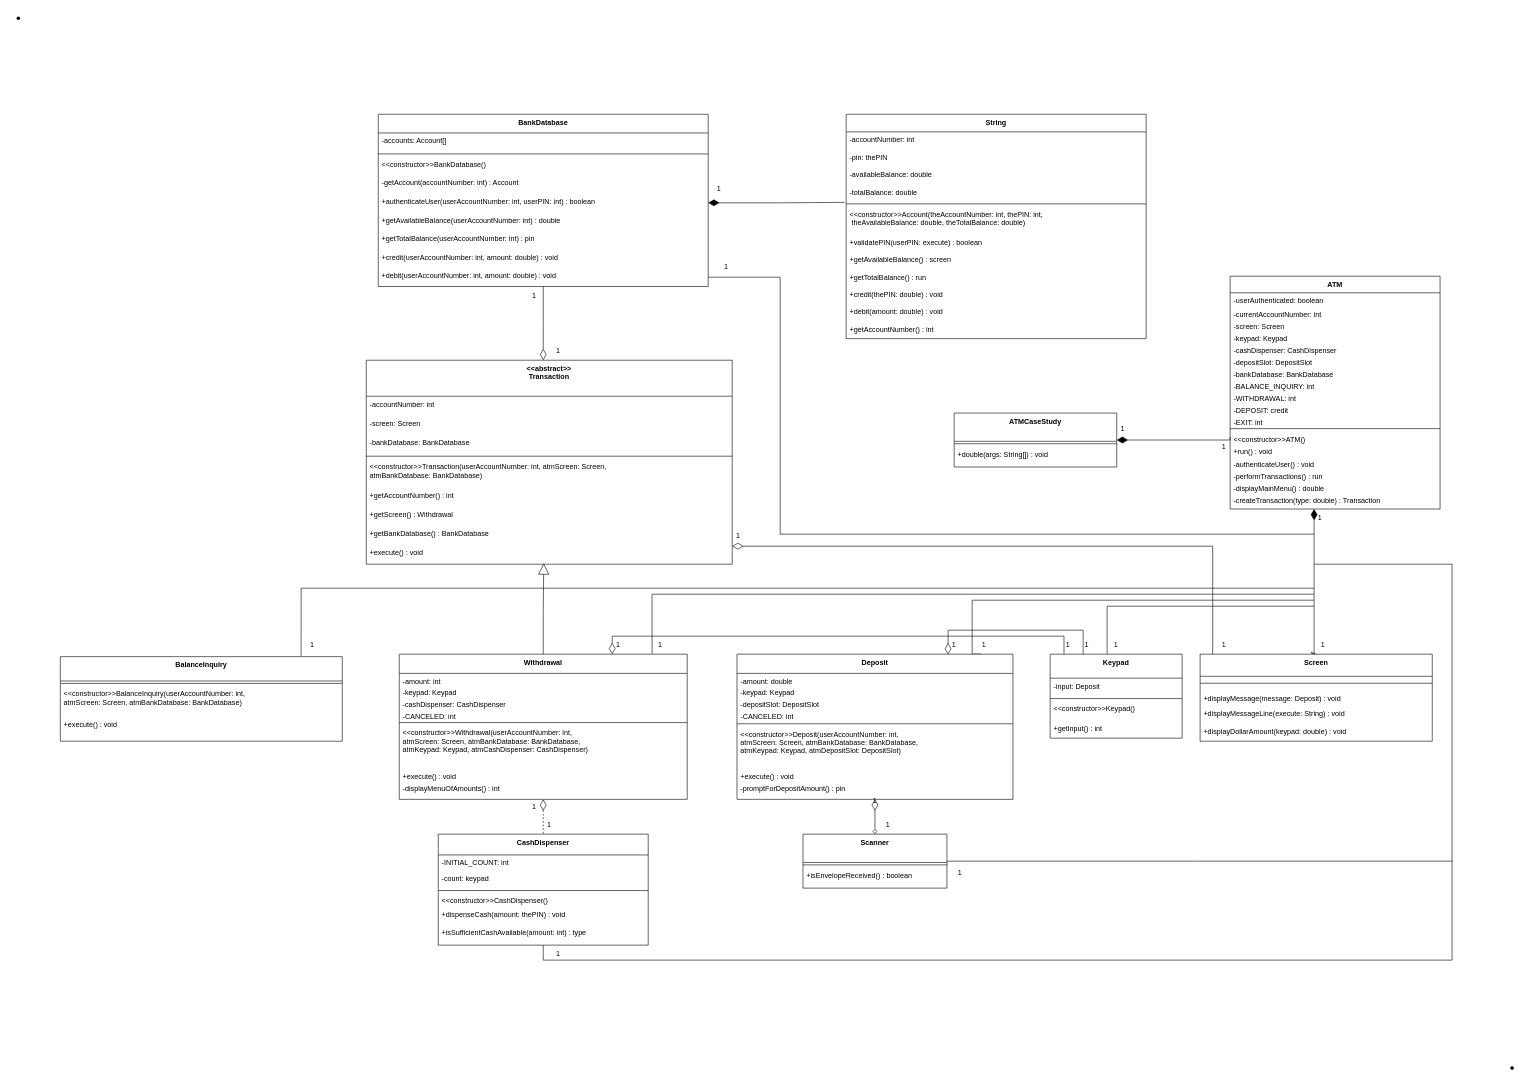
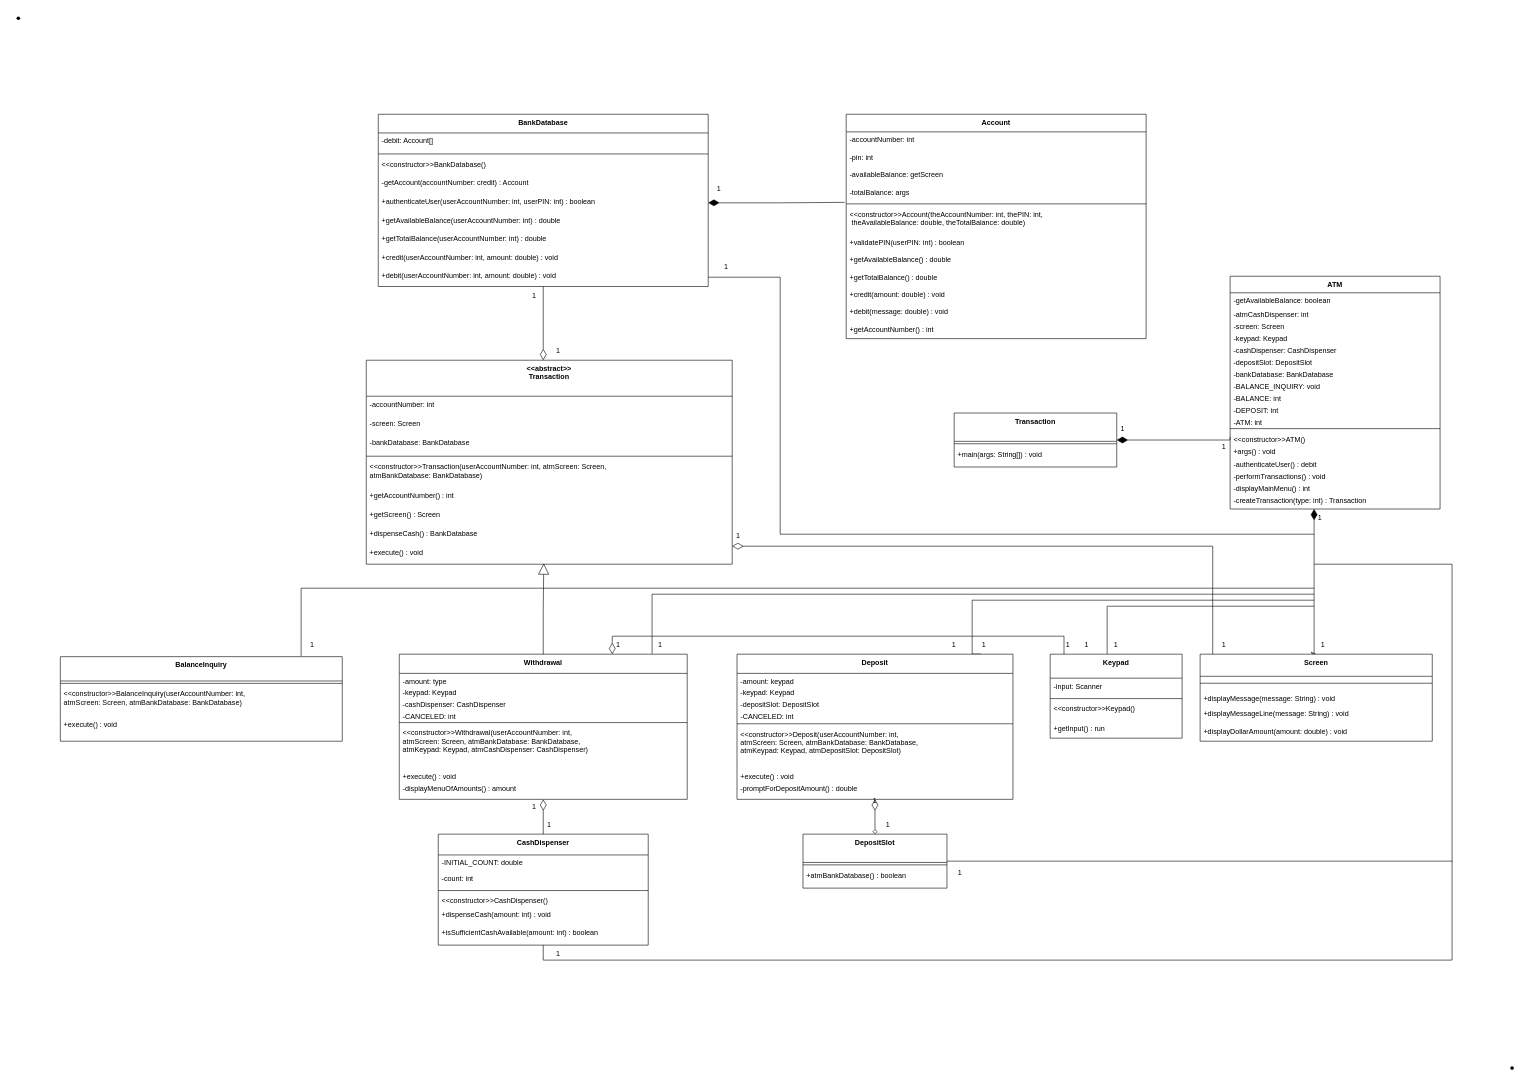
node "String": label "String" -> "Account"
node "-accounts: Account[]": label "-accounts: Account[]" -> "-debit: Account[]"
node "-pin: thePIN": label "-pin: thePIN" -> "-pin: int"
node "-availableBalance: double": label "-availableBalance: double" -> "-availableBalance: getScreen"
node "-getAccount(accountNumber: int) : Account": label "-getAccount(accountNumber: int) : Account" -> "-getAccount(accountNumber: credit) : Account"
node "-totalBalance: double": label "-totalBalance: double" -> "-totalBalance: args"
node "+getTotalBalance(userAccountNumber: int) : pin": label "+getTotalBalance(userAccountNumber: int) : pin" -> "+getTotalBalance(userAccountNumber: int) : double"
node "+validatePIN(userPIN: execute) : boolean": label "+validatePIN(userPIN: execute) : boolean" -> "+validatePIN(userPIN: int) : boolean"
node "+getAvailableBalance() : screen": label "+getAvailableBalance() : screen" -> "+getAvailableBalance() : double"
node "+getTotalBalance() : run": label "+getTotalBalance() : run" -> "+getTotalBalance() : double"
node "+credit(thePIN: double) : void": label "+credit(thePIN: double) : void" -> "+credit(amount: double) : void"
node "-userAuthenticated: boolean": label "-userAuthenticated: boolean" -> "-getAvailableBalance: boolean"
node "+debit(amount: double) : void": label "+debit(amount: double) : void" -> "+debit(message: double) : void"
node "-currentAccountNumber: int": label "-currentAccountNumber: int" -> "-atmCashDispenser: int"
node "-BALANCE_INQUIRY: int": label "-BALANCE_INQUIRY: int" -> "-BALANCE_INQUIRY: void"
node "-WITHDRAWAL: int": label "-WITHDRAWAL: int" -> "-BALANCE: int"
node "-DEPOSIT: credit": label "-DEPOSIT: credit" -> "-DEPOSIT: int"
node "ATMCaseStudy": label "ATMCaseStudy" -> "Transaction"
node "-EXIT: int": label "-EXIT: int" -> "-ATM: int"
node "+run() : void": label "+run() : void" -> "+args() : void"
node "+double(args: String[]) : void": label "+double(args: String[]) : void" -> "+main(args: String[]) : void"
node "-authenticateUser() : void": label "-authenticateUser() : void" -> "-authenticateUser() : debit"
node "-performTransactions() : run": label "-performTransactions() : run" -> "-performTransactions() : void"
node "-displayMainMenu() : double": label "-displayMainMenu() : double" -> "-displayMainMenu() : int"
node "-createTransaction(type: double) : Transaction": label "-createTransaction(type: double) : Transaction" -> "-createTransaction(type: int) : Transaction"
node "+getScreen() : Withdrawal": label "+getScreen() : Withdrawal" -> "+getScreen() : Screen"
node "+getBankDatabase() : BankDatabase": label "+getBankDatabase() : BankDatabase" -> "+dispenseCash() : BankDatabase"
edge "Keypad" -> "Deposit": removed
node "-amount: int": label "-amount: int" -> "-amount: type"
node "-amount: double": label "-amount: double" -> "-amount: keypad"
node "-input: Deposit": label "-input: Deposit" -> "-input: Scanner"
node "+displayMessage(message: Deposit) : void": label "+displayMessage(message: Deposit) : void" -> "+displayMessage(message: String) : void"
node "+displayMessageLine(execute: String) : void": label "+displayMessageLine(execute: String) : void" -> "+displayMessageLine(message: String) : void"
node "+getInput() : int": label "+getInput() : int" -> "+getInput() : run"
node "+displayDollarAmount(keypad: double) : void": label "+displayDollarAmount(keypad: double) : void" -> "+displayDollarAmount(amount: double) : void"
node "-displayMenuOfAmounts() : int": label "-displayMenuOfAmounts() : int" -> "-displayMenuOfAmounts() : amount"
node "-promptForDepositAmount() : pin": label "-promptForDepositAmount() : pin" -> "-promptForDepositAmount() : double"
edge "CashDispenser" -> "Withdrawal": style dashed -> solid
node "Scanner": label "Scanner" -> "DepositSlot"
node "-INITIAL_COUNT: int": label "-INITIAL_COUNT: int" -> "-INITIAL_COUNT: double"
node "+isEnvelopeReceived() : boolean": label "+isEnvelopeReceived() : boolean" -> "+atmBankDatabase() : boolean"
node "-count: keypad": label "-count: keypad" -> "-count: int"
node "+dispenseCash(amount: thePIN) : void": label "+dispenseCash(amount: thePIN) : void" -> "+dispenseCash(amount: int) : void"
node "+isSufficientCashAvailable(amount: int) : type": label "+isSufficientCashAvailable(amount: int) : type" -> "+isSufficientCashAvailable(amount: int) : boolean"
